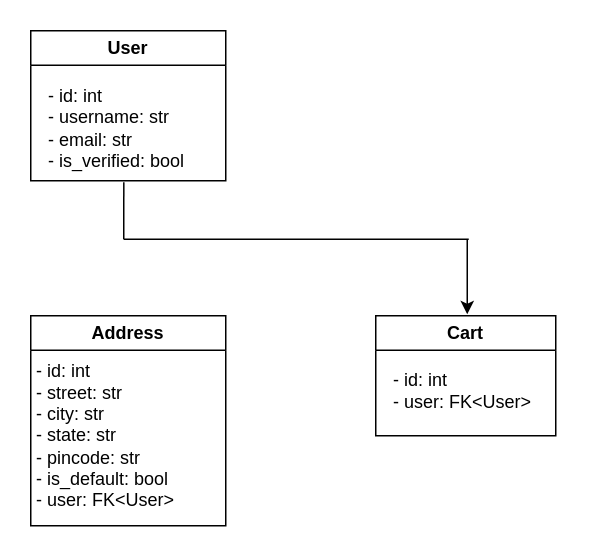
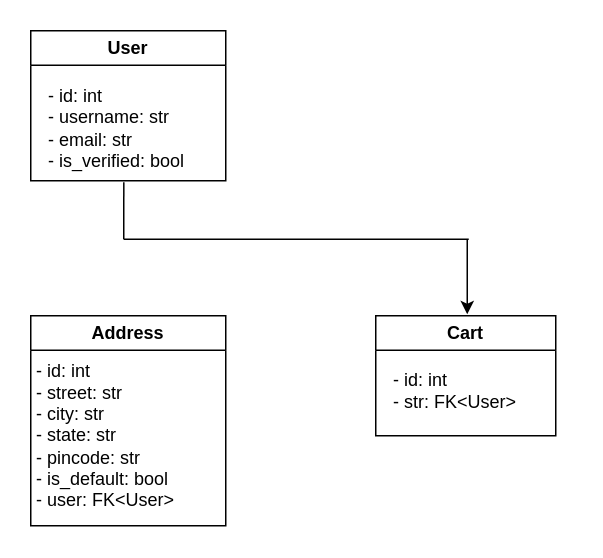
node "- id: int - user: FK<User>": label "- id: int - user: FK<User>" -> "- id: int - str: FK<User>"
